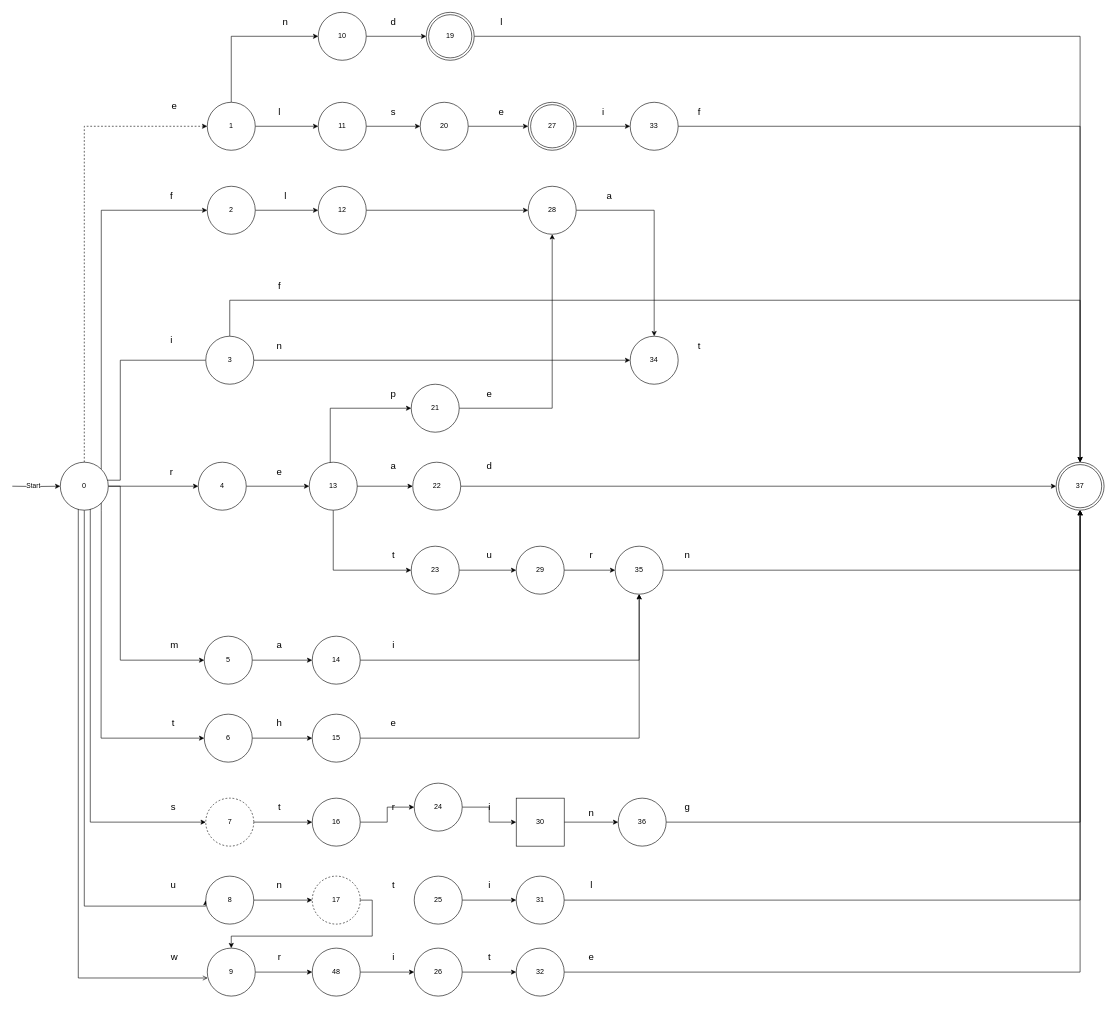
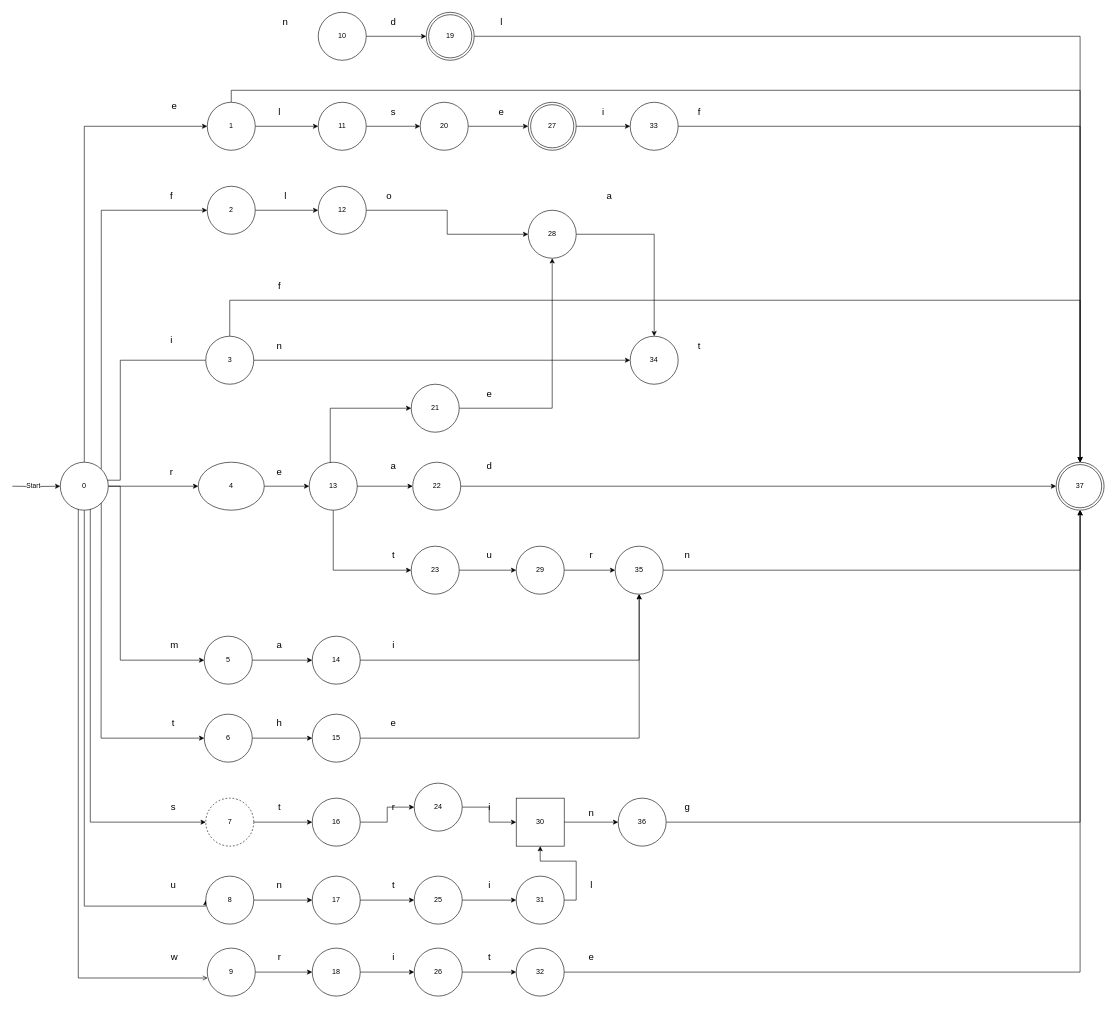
edge "1" -> "10": now "1" -> "37"
node "o": added
node "28": moved (552, 210) -> (552, 234)
edge "0" -> "1": style dashed -> solid
node "p": removed
node "4": size 48x48 -> 66x48
node "17": style dashed -> solid
edge "31" -> "37": now "31" -> "30"
edge "17" -> "9": now "17" -> "25"
node "48": label "48" -> "18"
